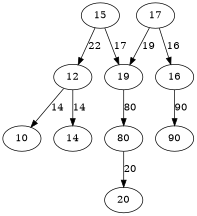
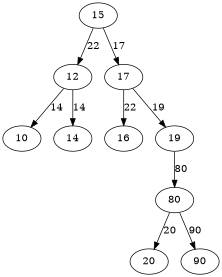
edge "15" -> "19": now "15" -> "17"
edge "17" -> "16": label "16" -> "22"
edge "16" -> "90": now "80" -> "90"
